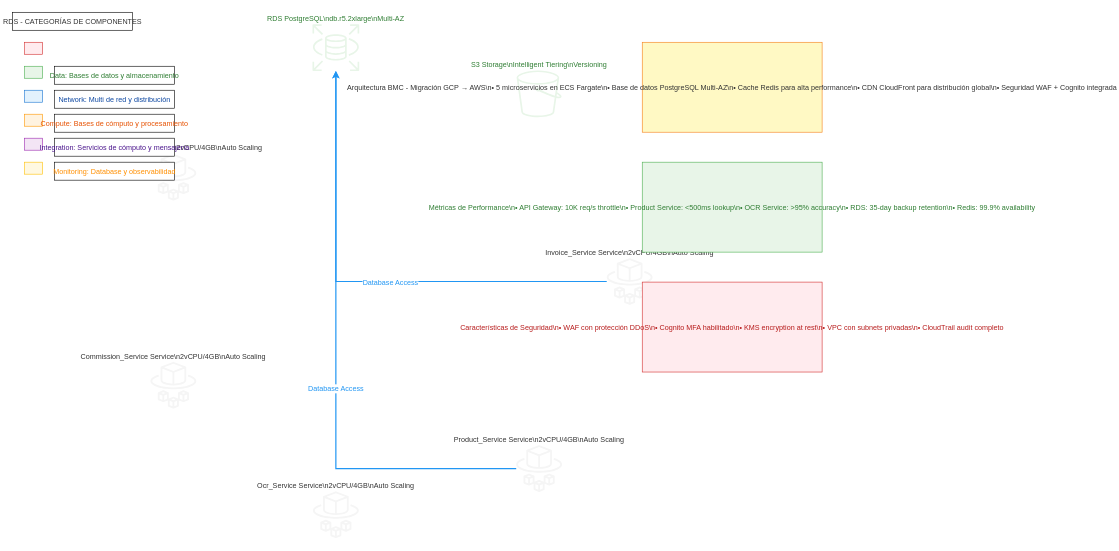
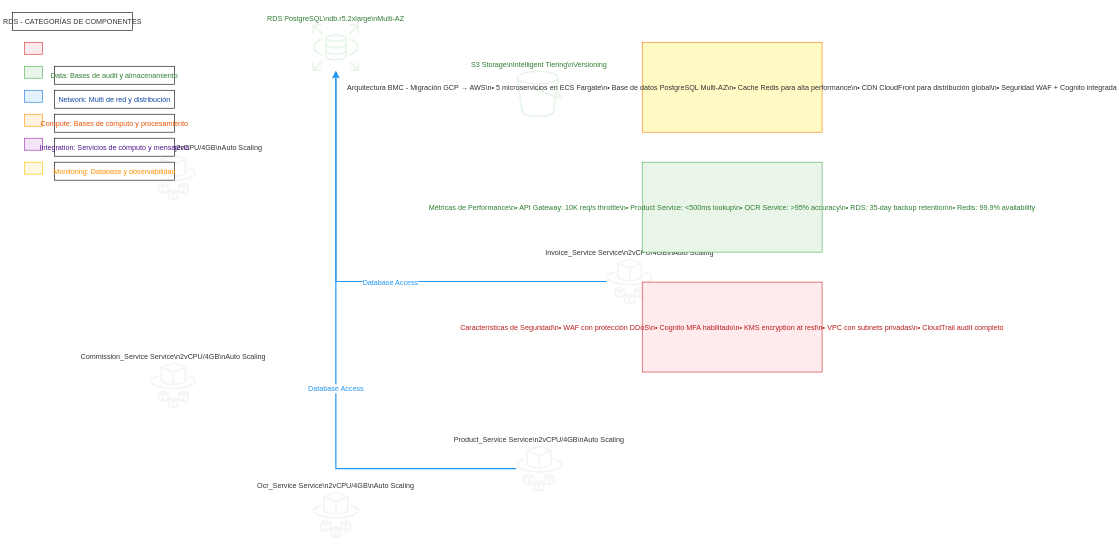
node "Data: Bases de datos y almacenamiento": label "Data: Bases de datos y almacenamiento" -> "Data: Bases de audit y almacenamiento"
